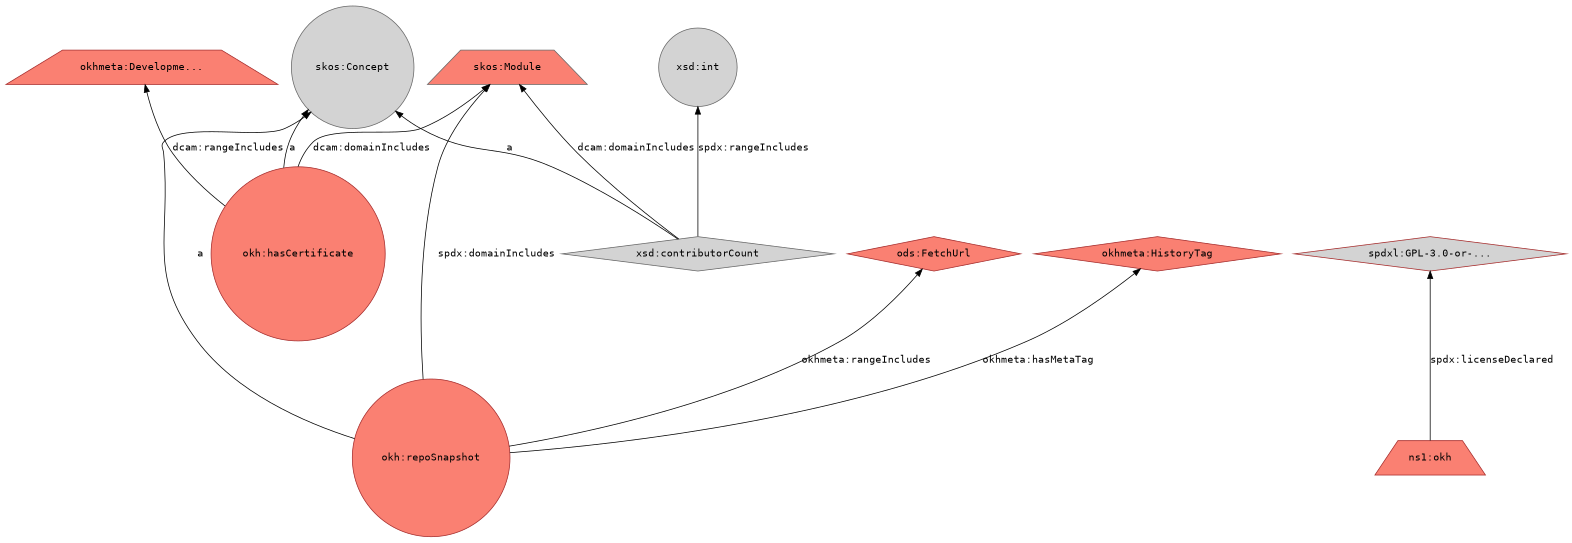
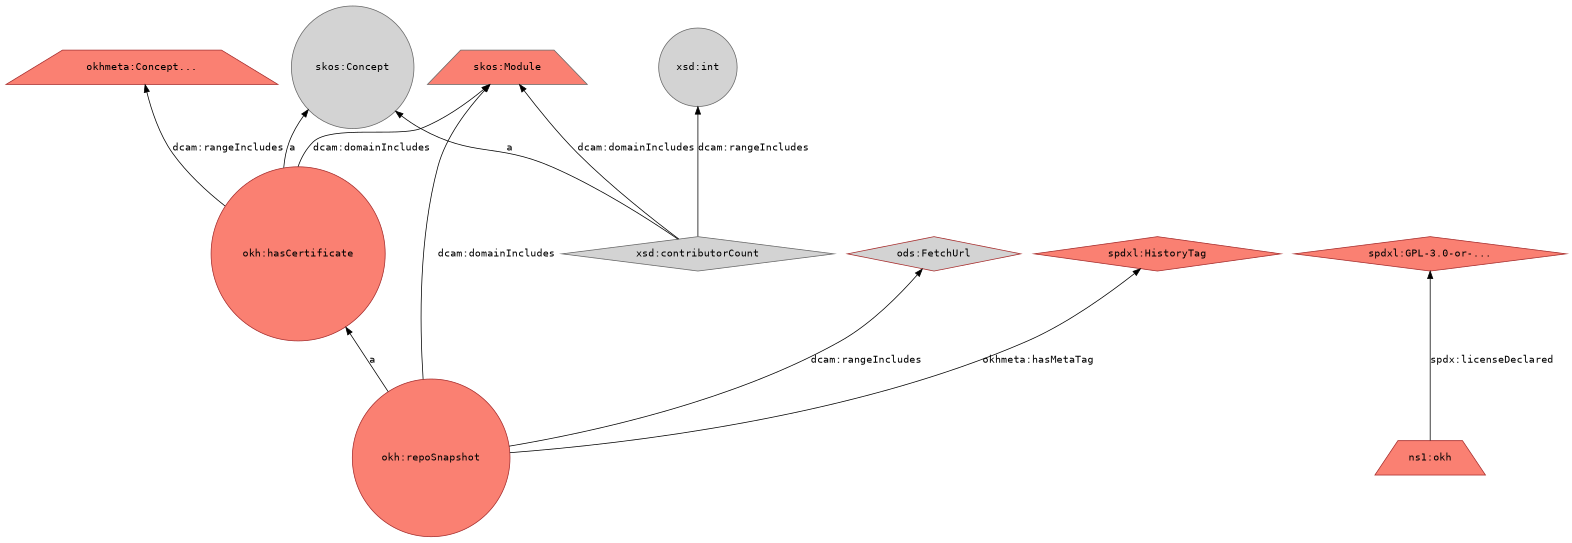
node "okhmeta:Developme...": label "okhmeta:Developme..." -> "okhmeta:Concept..."
edge "xsd:contributorCount" -> "xsd:int": label "spdx:rangeIncludes" -> "dcam:rangeIncludes"
edge "okh:repoSnapshot" -> "skos:Module": label "spdx:domainIncludes" -> "dcam:domainIncludes"
node "ods:FetchUrl": fillcolor salmon -> lightgrey
node "okhmeta:HistoryTag": label "okhmeta:HistoryTag" -> "spdxl:HistoryTag"
node "spdxl:GPL-3.0-or-...": fillcolor lightgrey -> salmon
edge "okh:repoSnapshot" -> "skos:Concept": now "okh:repoSnapshot" -> "okh:hasCertificate"
edge "okh:repoSnapshot" -> "ods:FetchUrl": label "okhmeta:rangeIncludes" -> "dcam:rangeIncludes"
